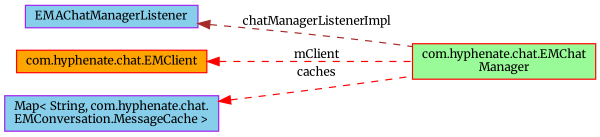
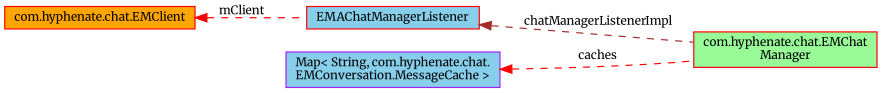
node "EMAChatManagerListener": color purple -> red
edge "com.hyphenate.chat.EMChat Manager" -> "com.hyphenate.chat.EMClient": now "EMAChatManagerListener" -> "com.hyphenate.chat.EMClient"
